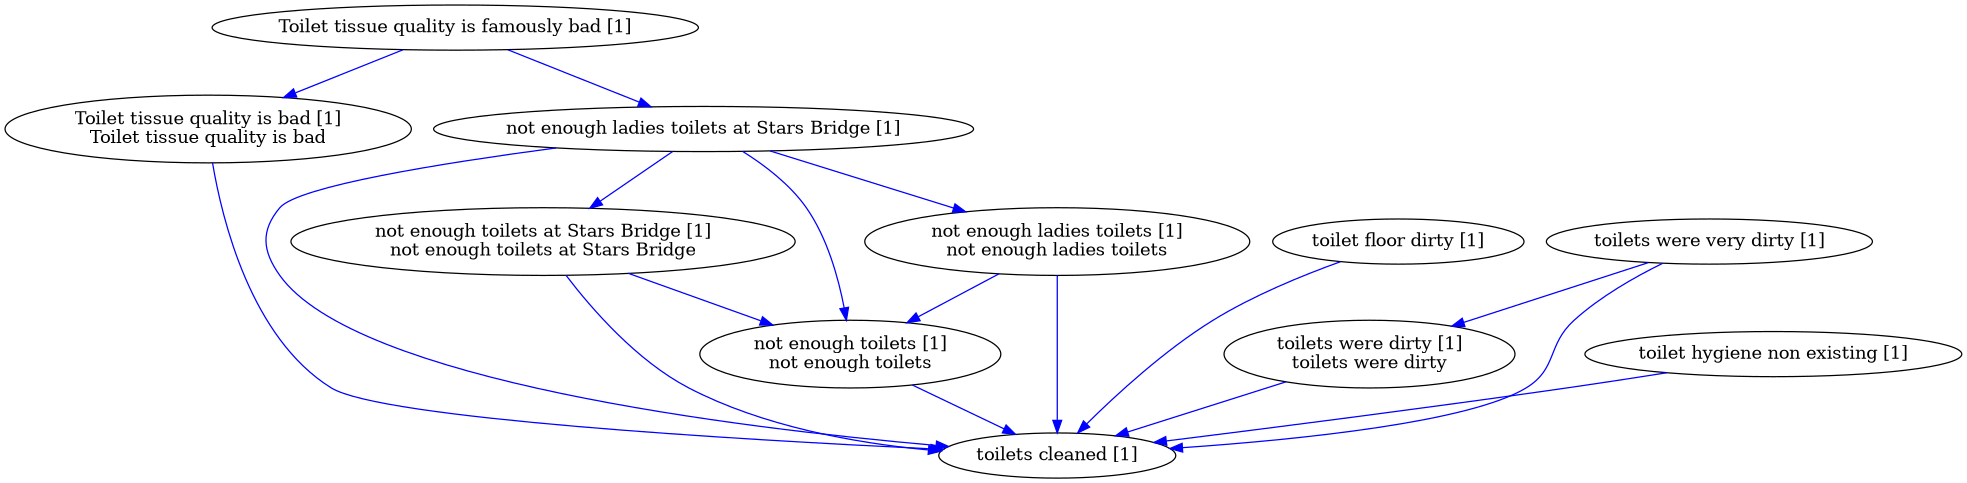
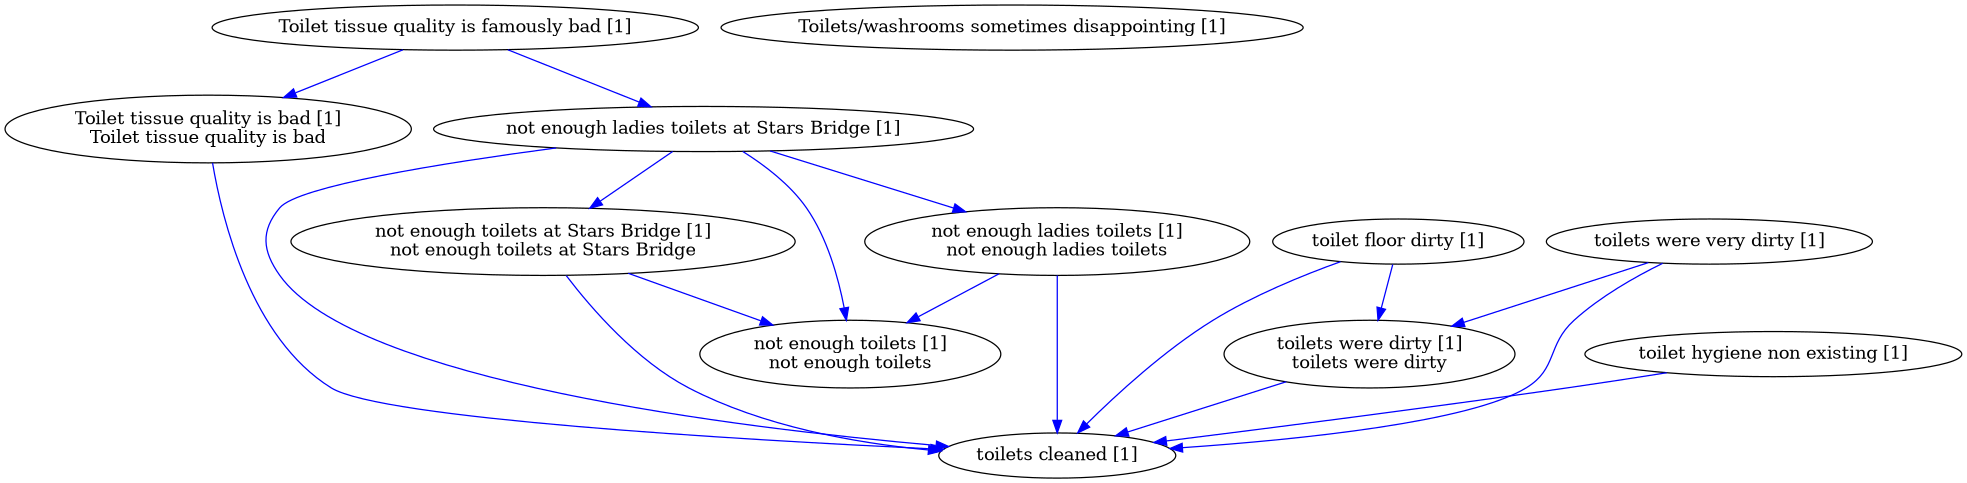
node "Toilets/washrooms sometimes disappointing [1]": added
edge "toilet floor dirty [1]" -> "toilets were dirty [1] toilets were dirty": added
edge "not enough toilets [1] not enough toilets" -> "toilets cleaned [1]": removed
